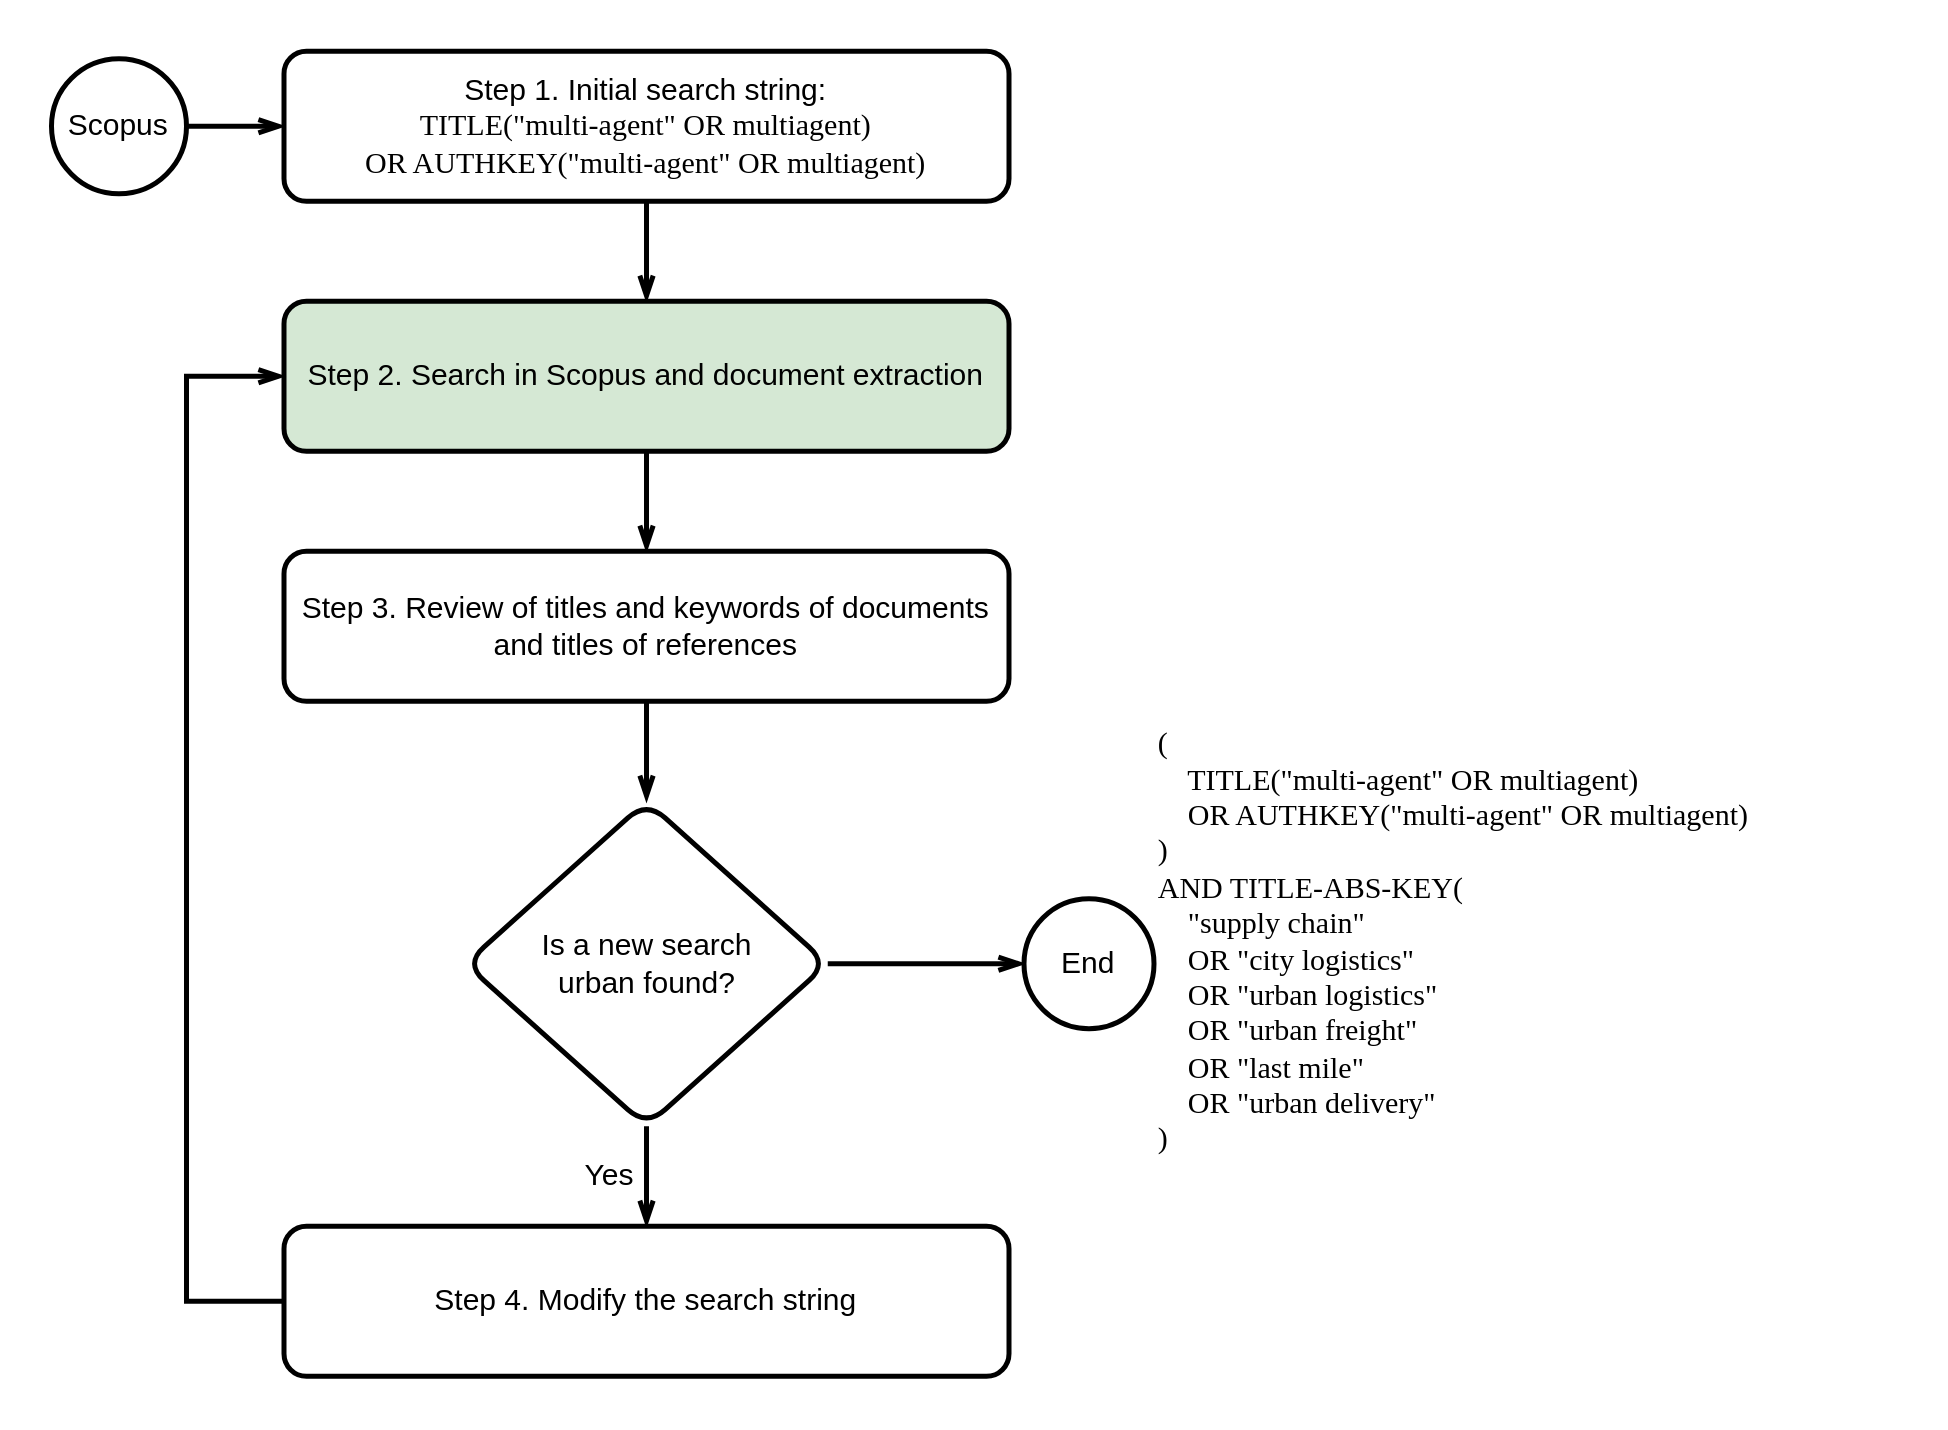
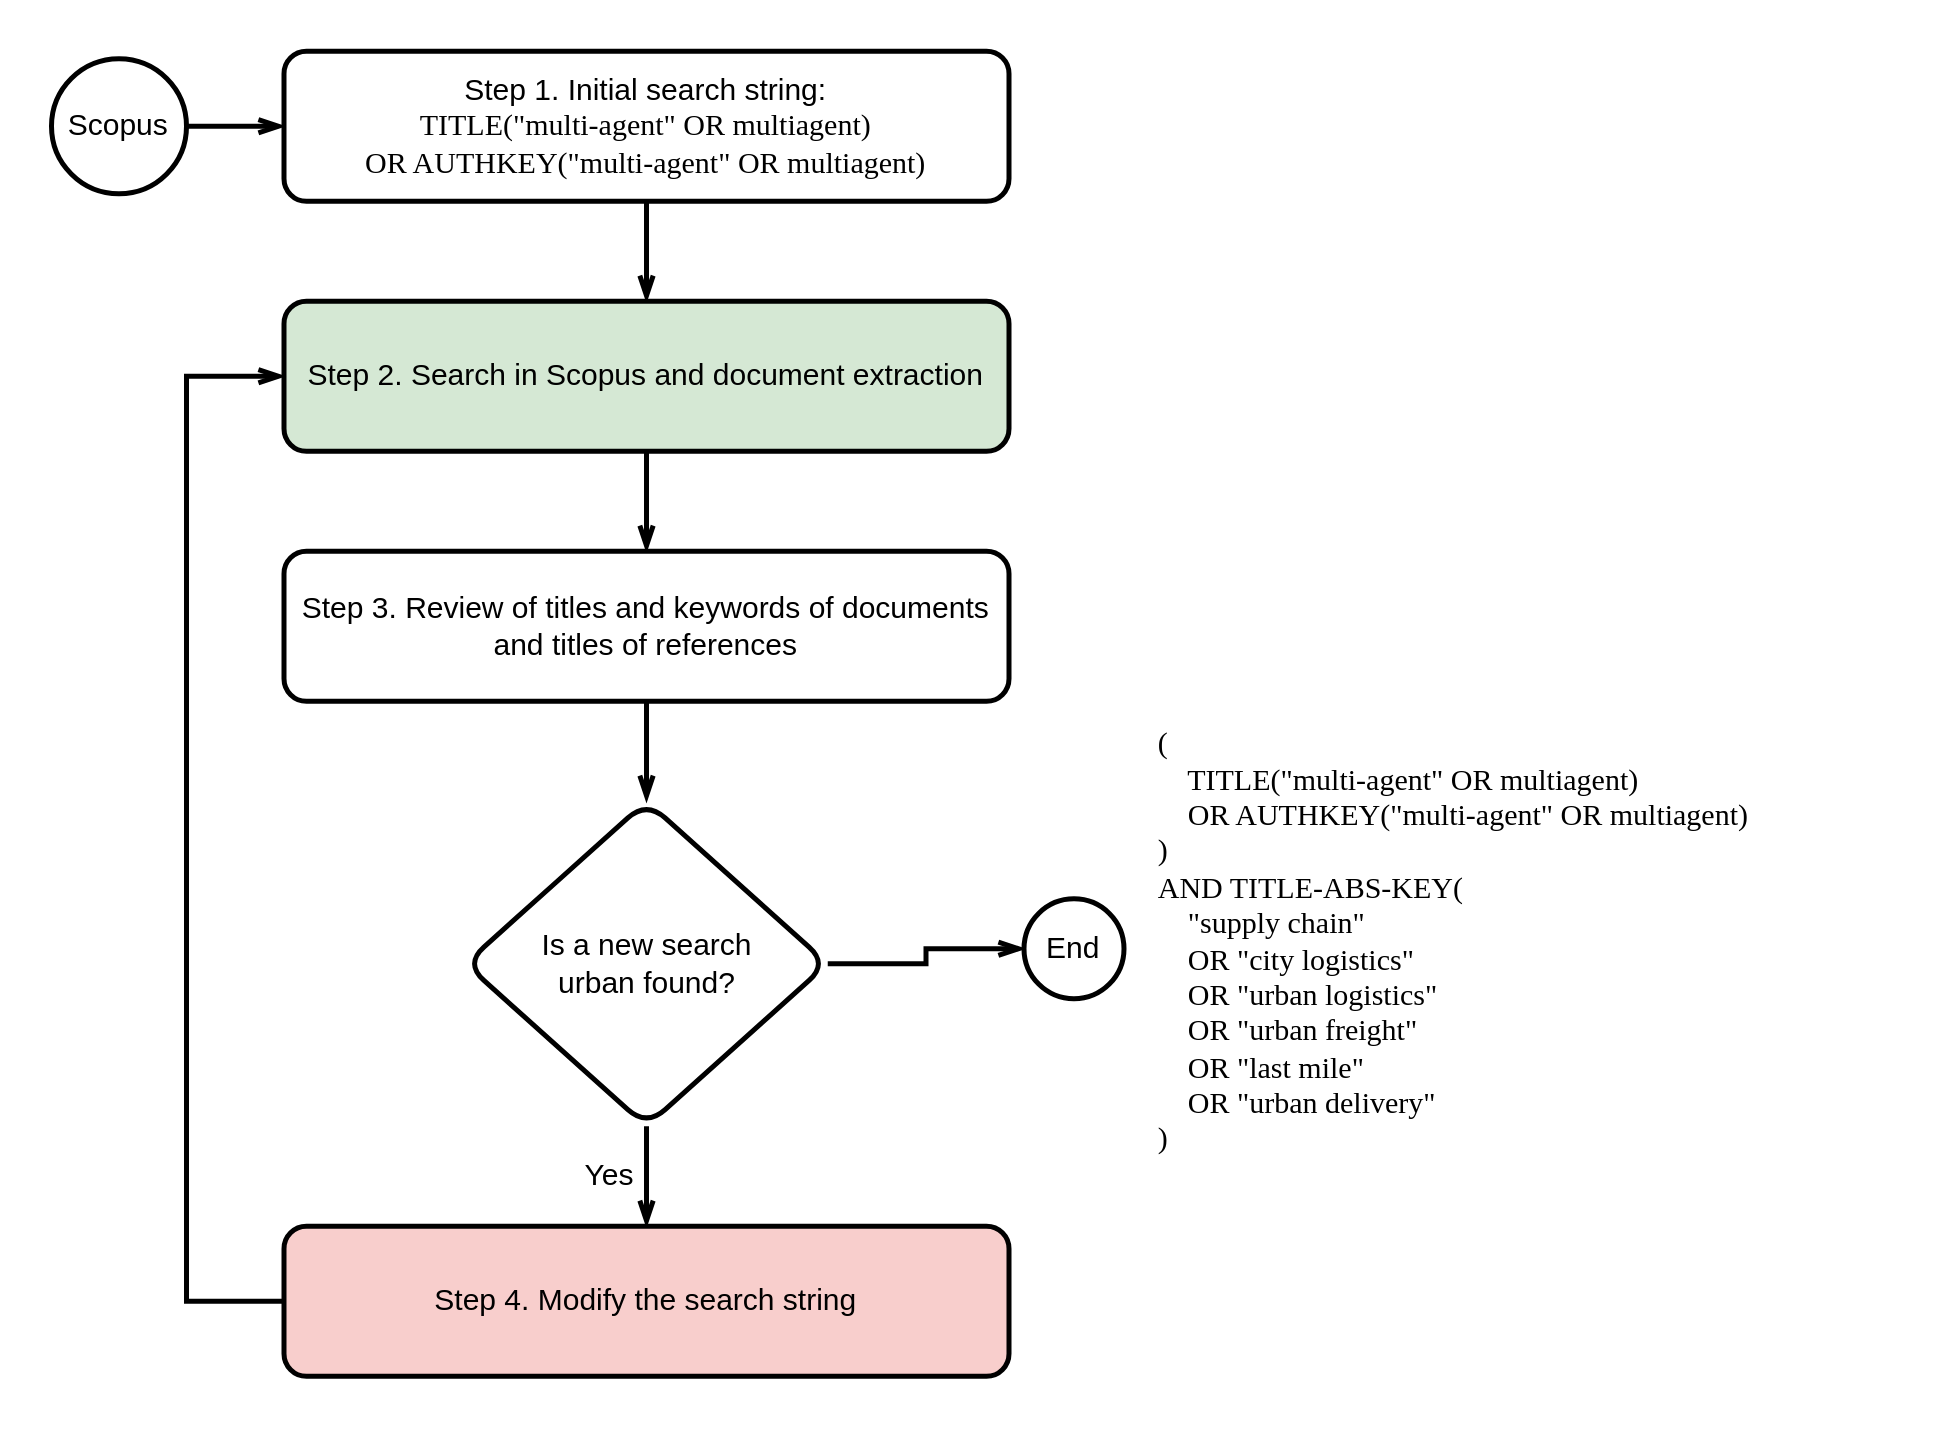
node "End": size 130x130 -> 100x100
node "Step 4. Modify the search string": fillcolor #ffffff -> #f8cecc
